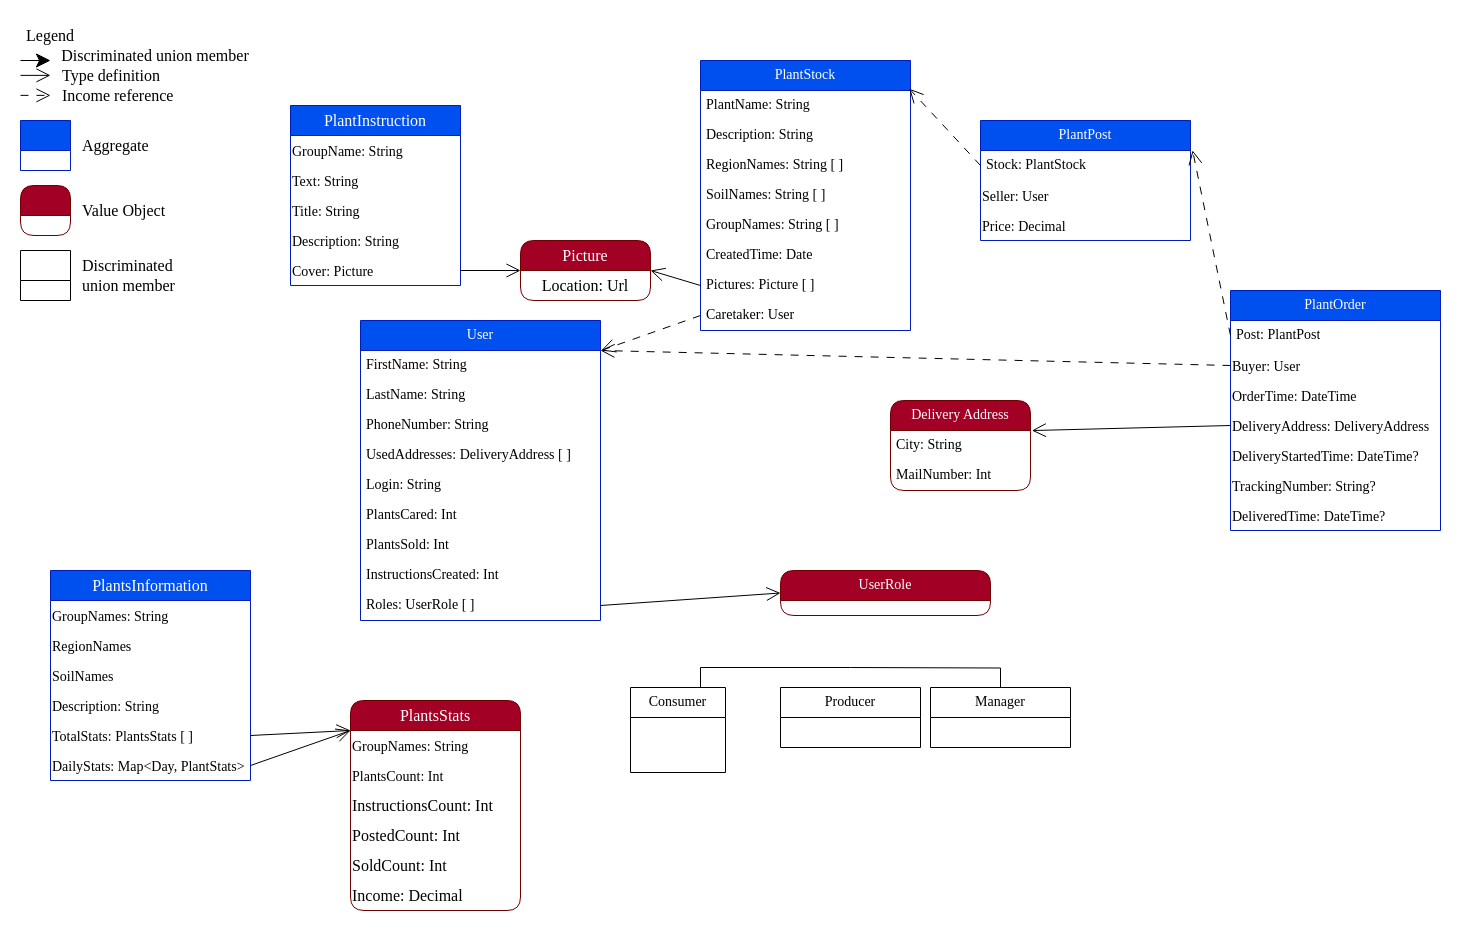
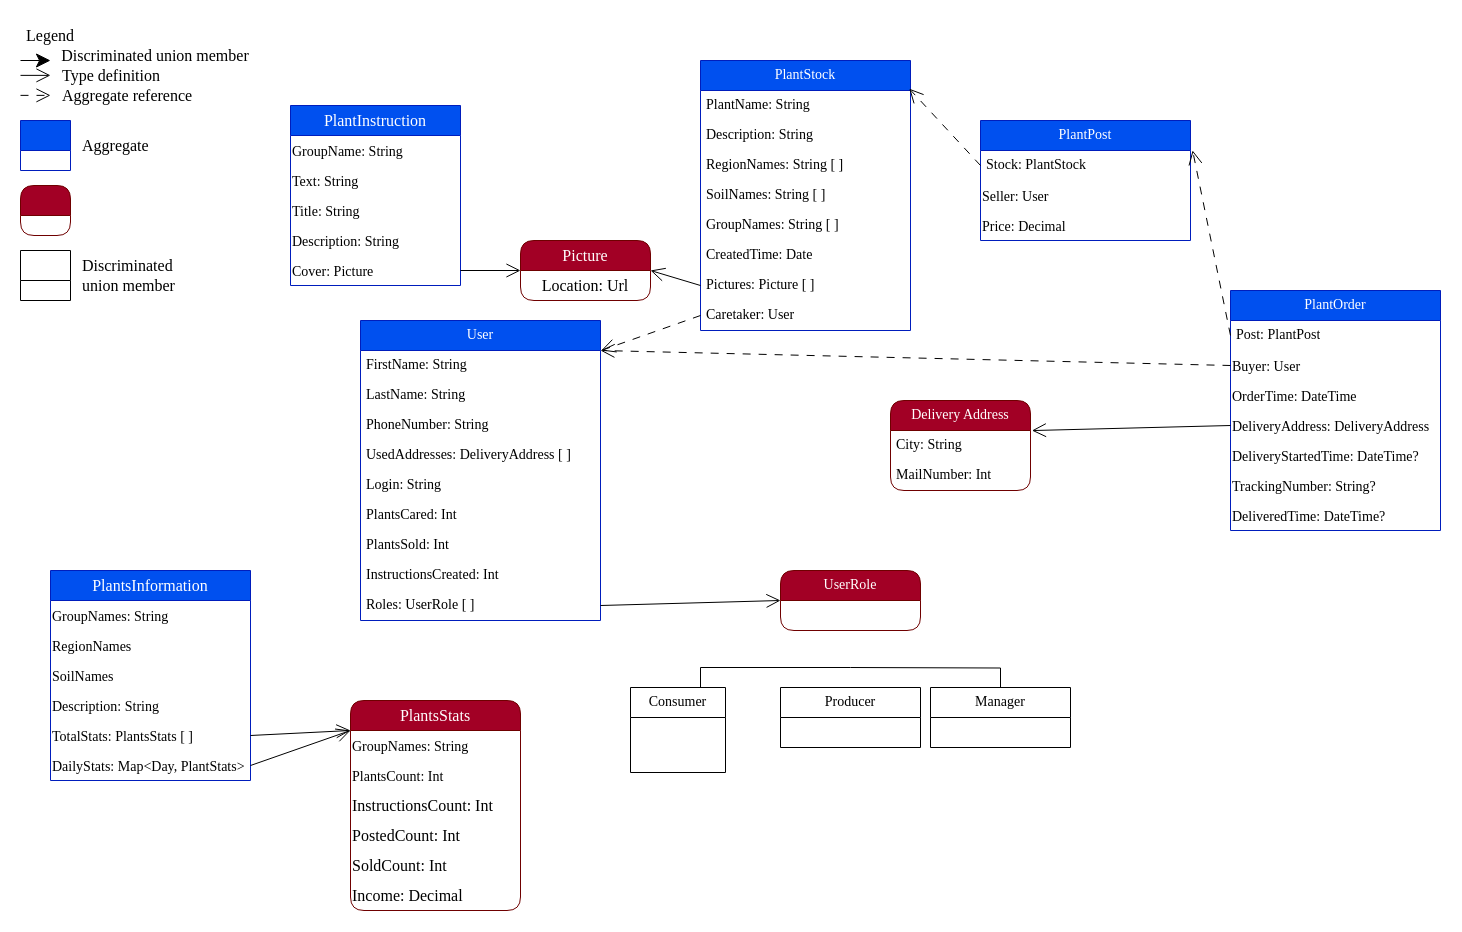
node "Income reference": label "Income reference" -> "Aggregate reference"
node "Value Object": removed
node "UserRole": size 210x45 -> 140x60
